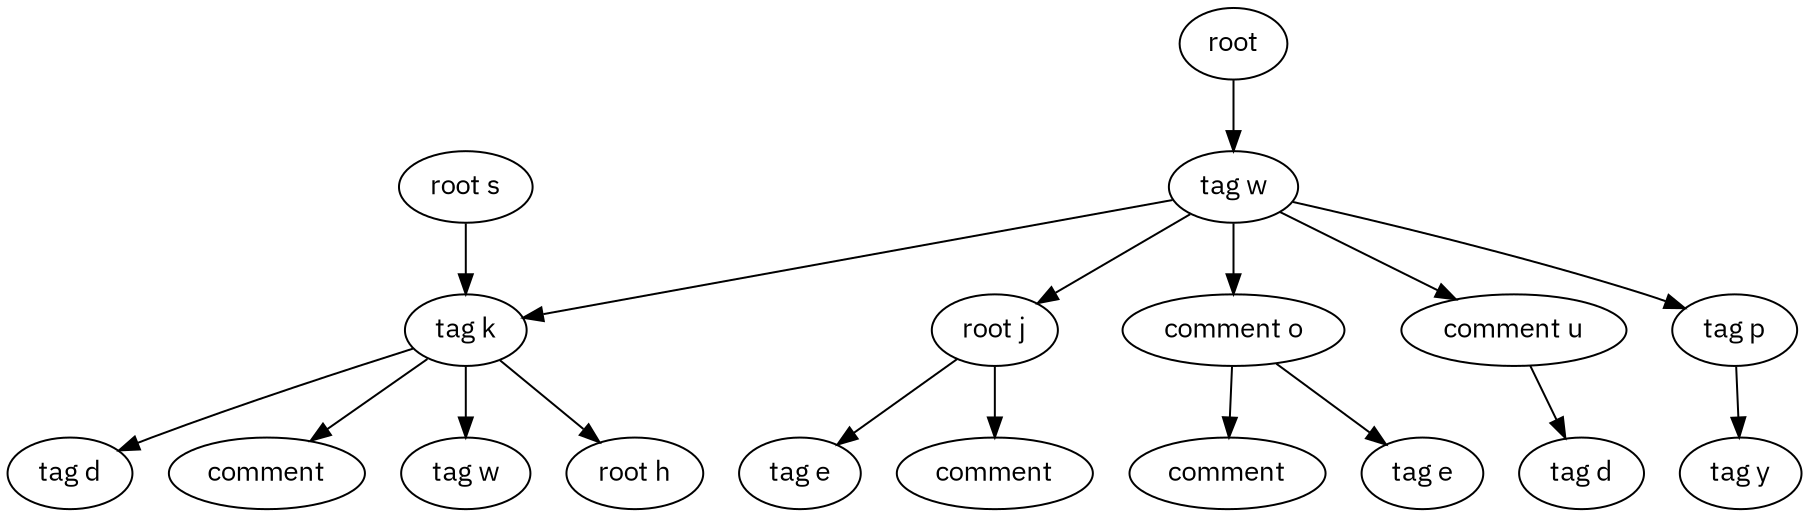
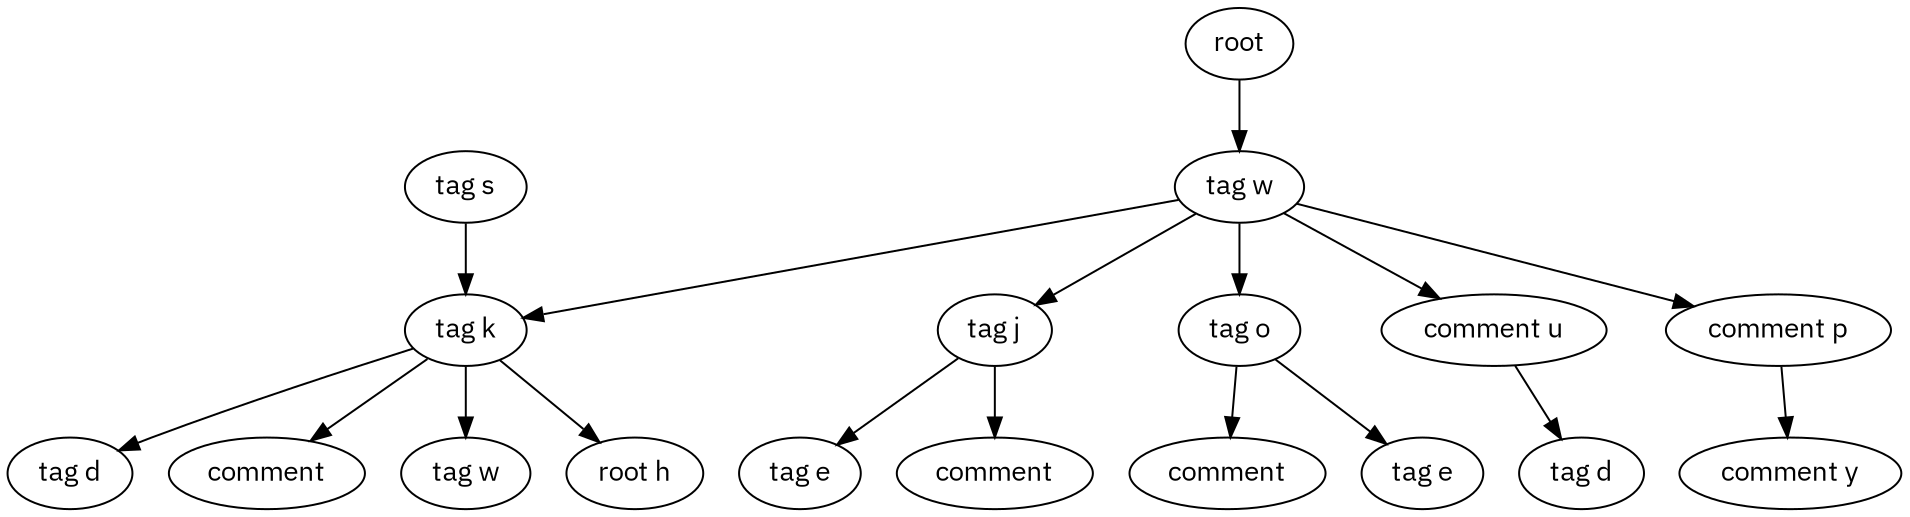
node "root s": label "root s" -> "tag s"
node "root j": label "root j" -> "tag j"
node "comment o": label "comment o" -> "tag o"
node "tag p": label "tag p" -> "comment p"
node "tag y": label "tag y" -> "comment y"
